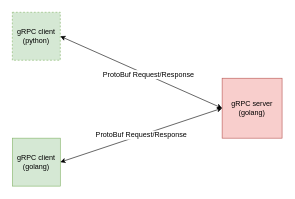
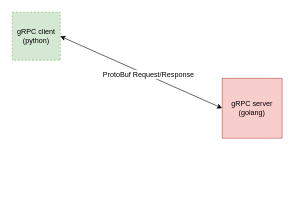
edge "gRPC server (golang)" -- "gRPC client (golang)": removed, label "ProtoBuf Request/Response"
node "gRPC client (golang)": removed
